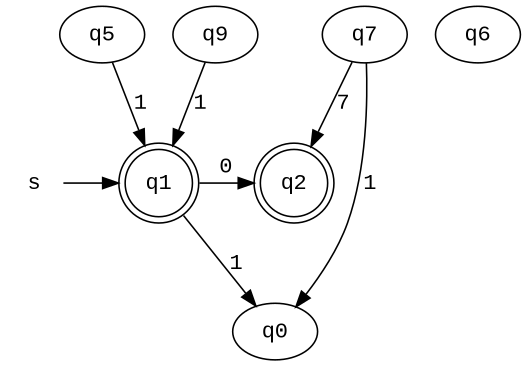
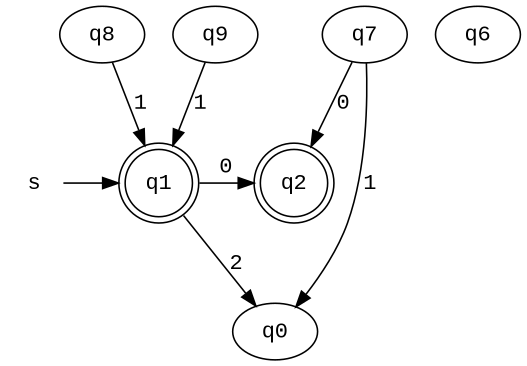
node "q5": label "q5" -> "q8"
edge "q7" -> "q2": label "7" -> "0"
edge "q1" -> "q0": label "1" -> "2"
